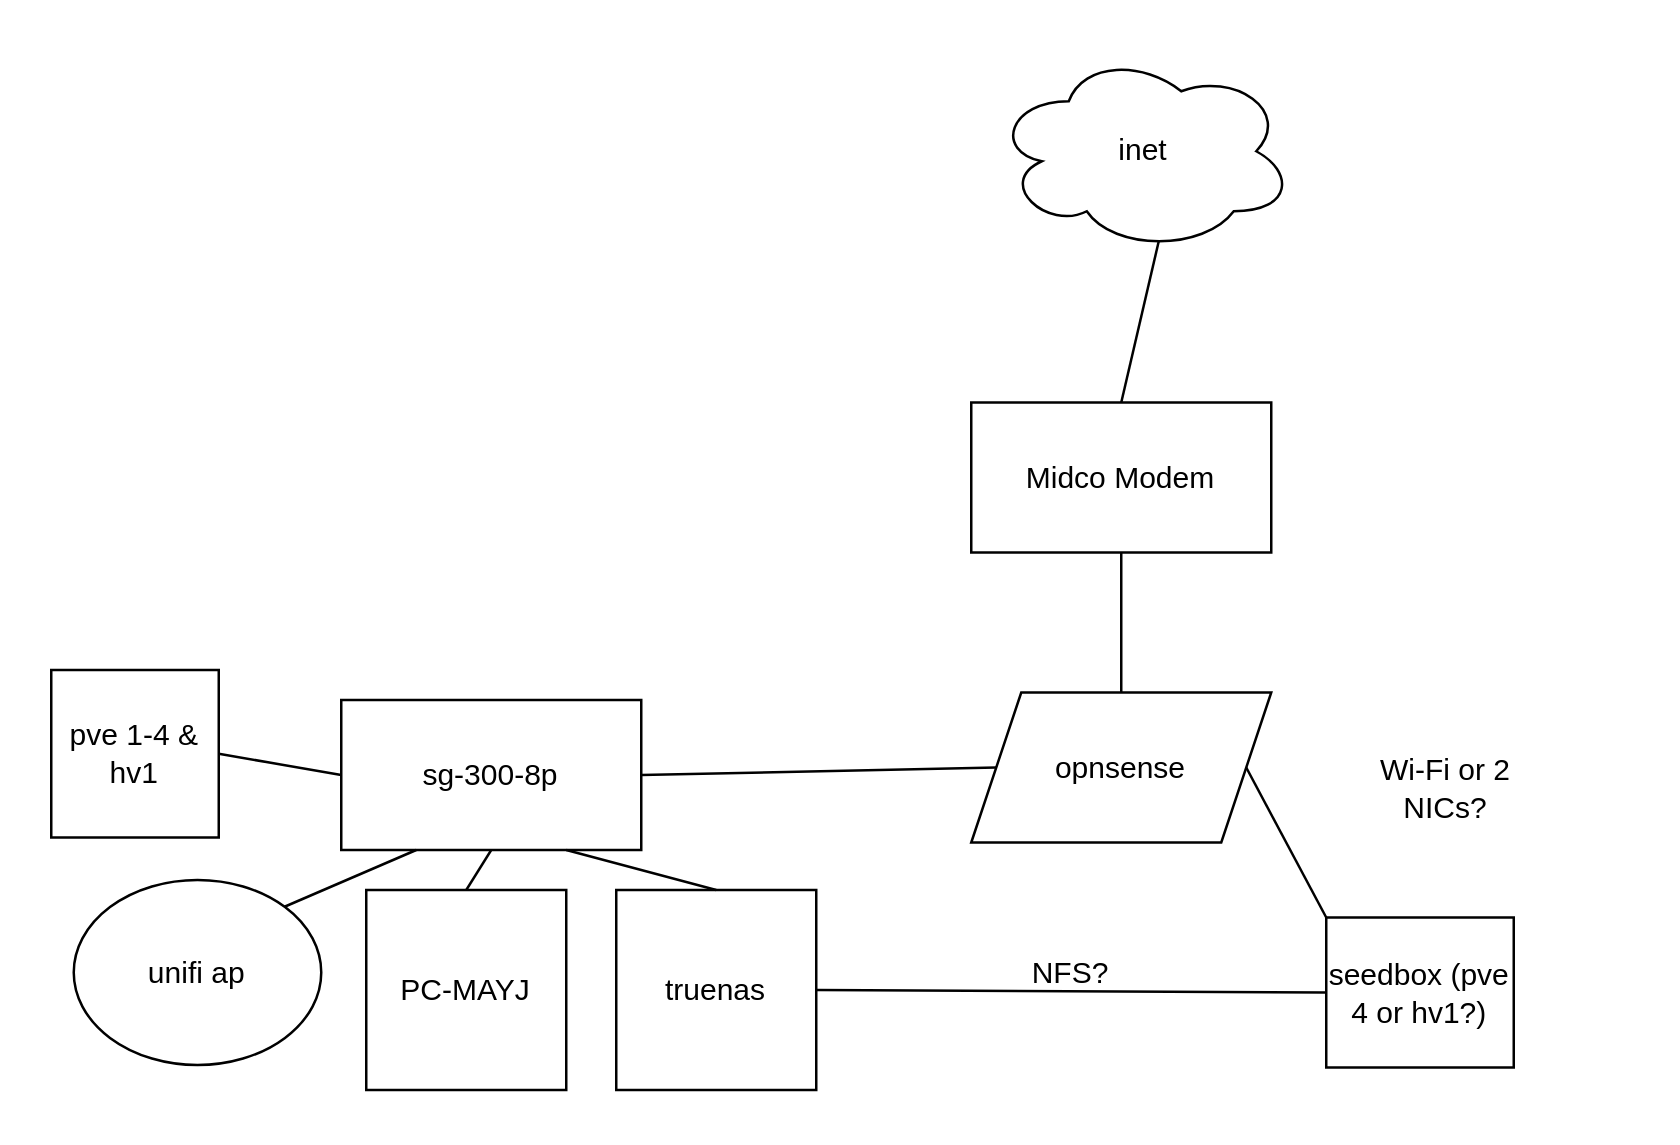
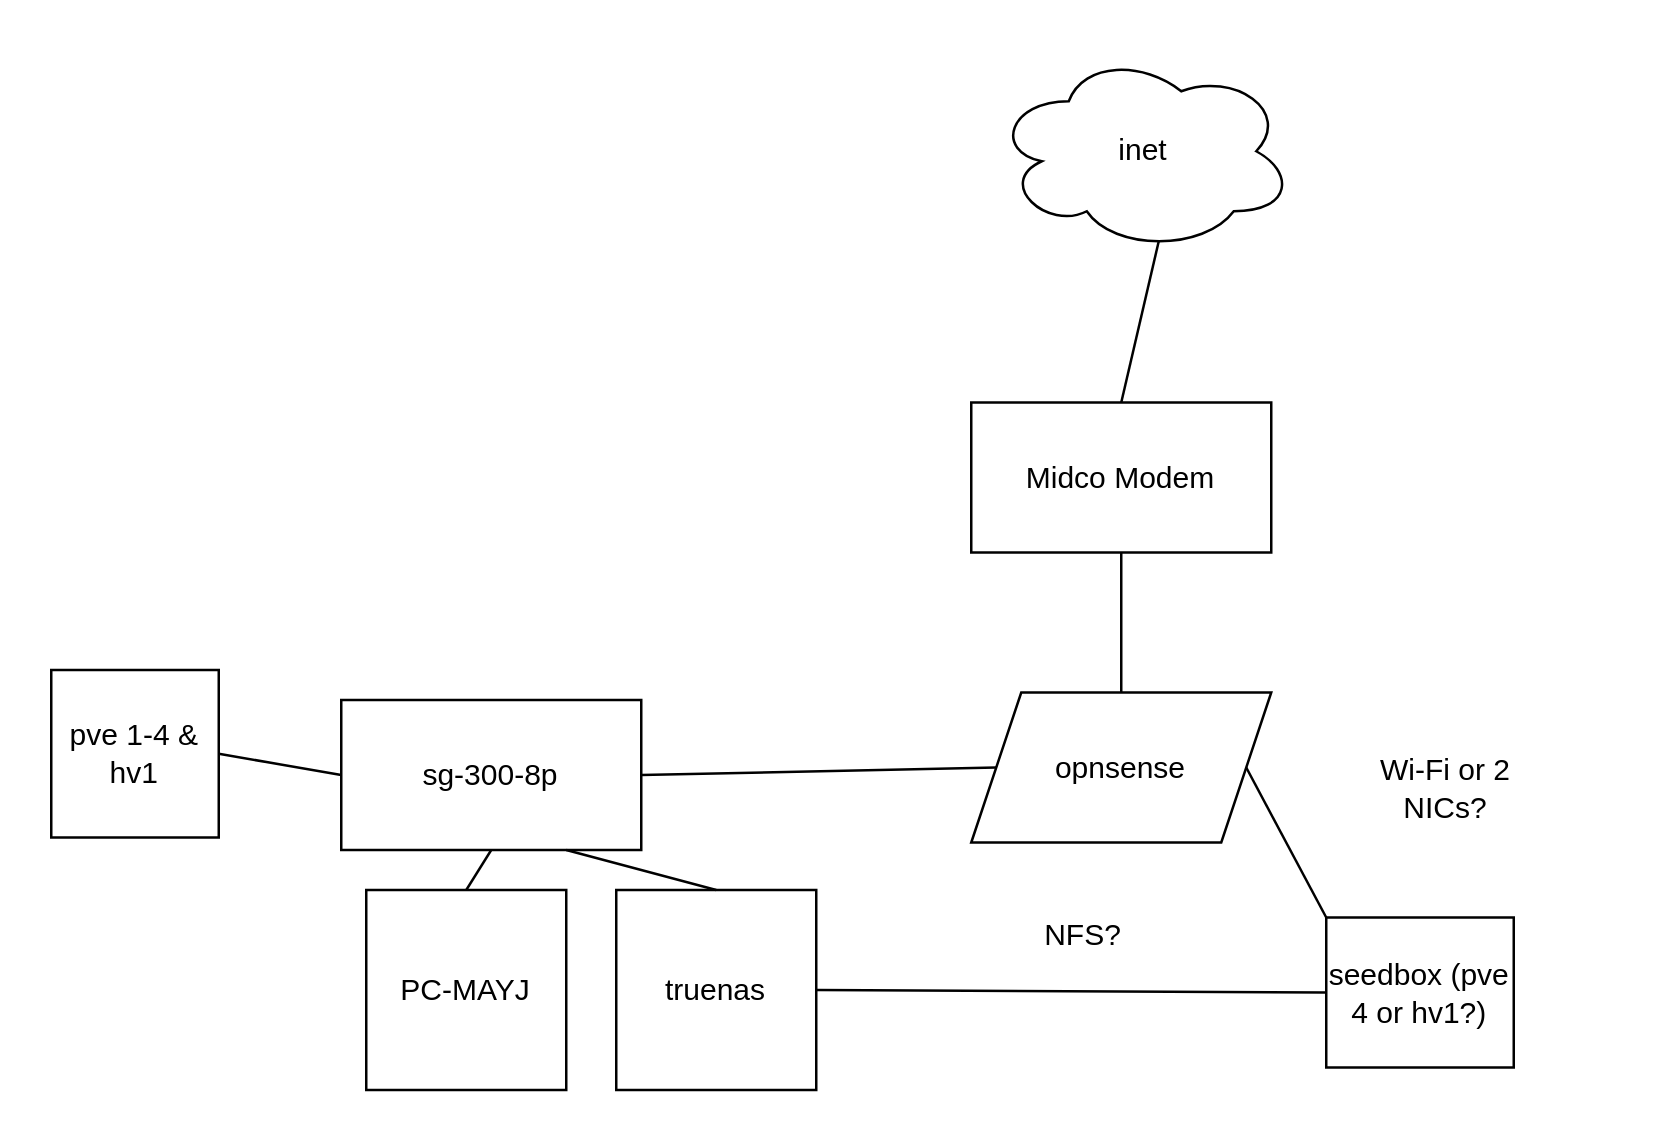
edge "sg-300-8p" -- "unifi ap": removed
node "unifi ap": removed
node "NFS?": moved (1071, 973) -> (1084, 935)
